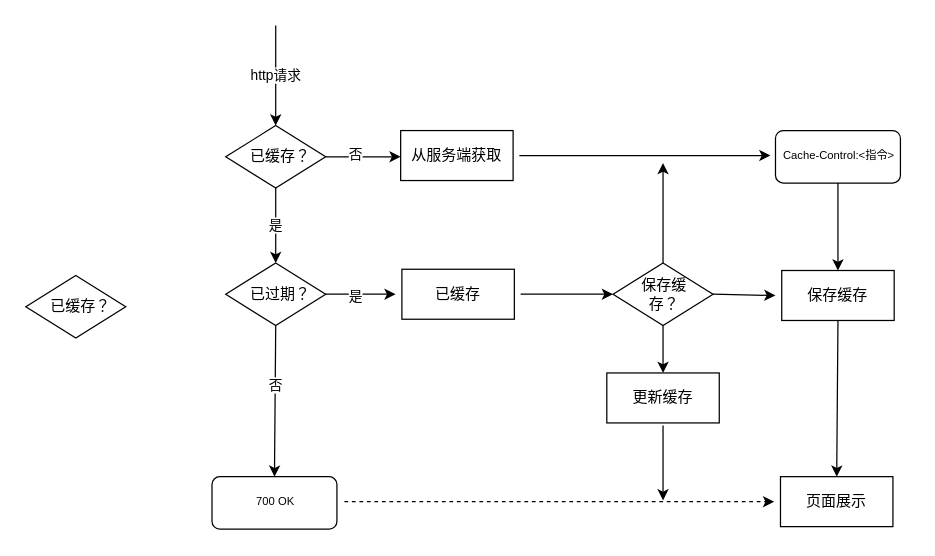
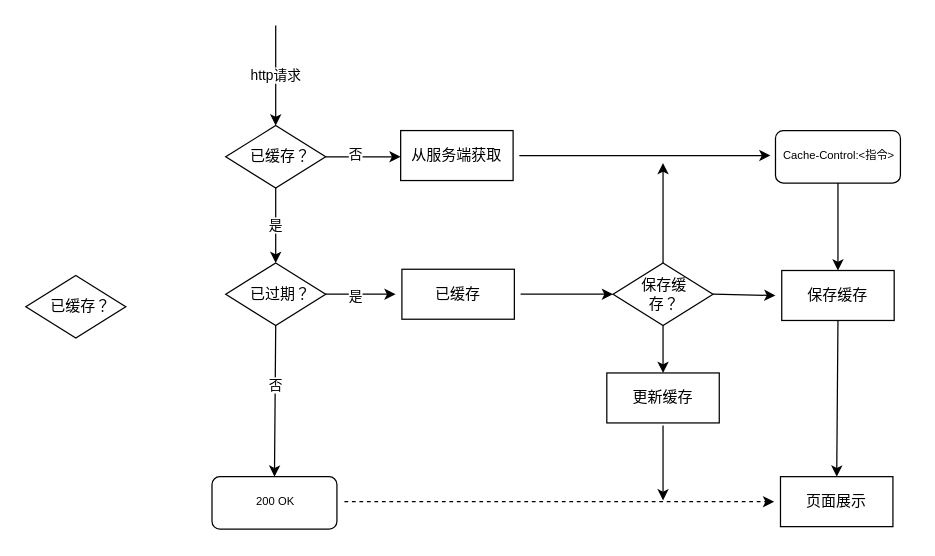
node "700 OK": label "700 OK" -> "200 OK"
